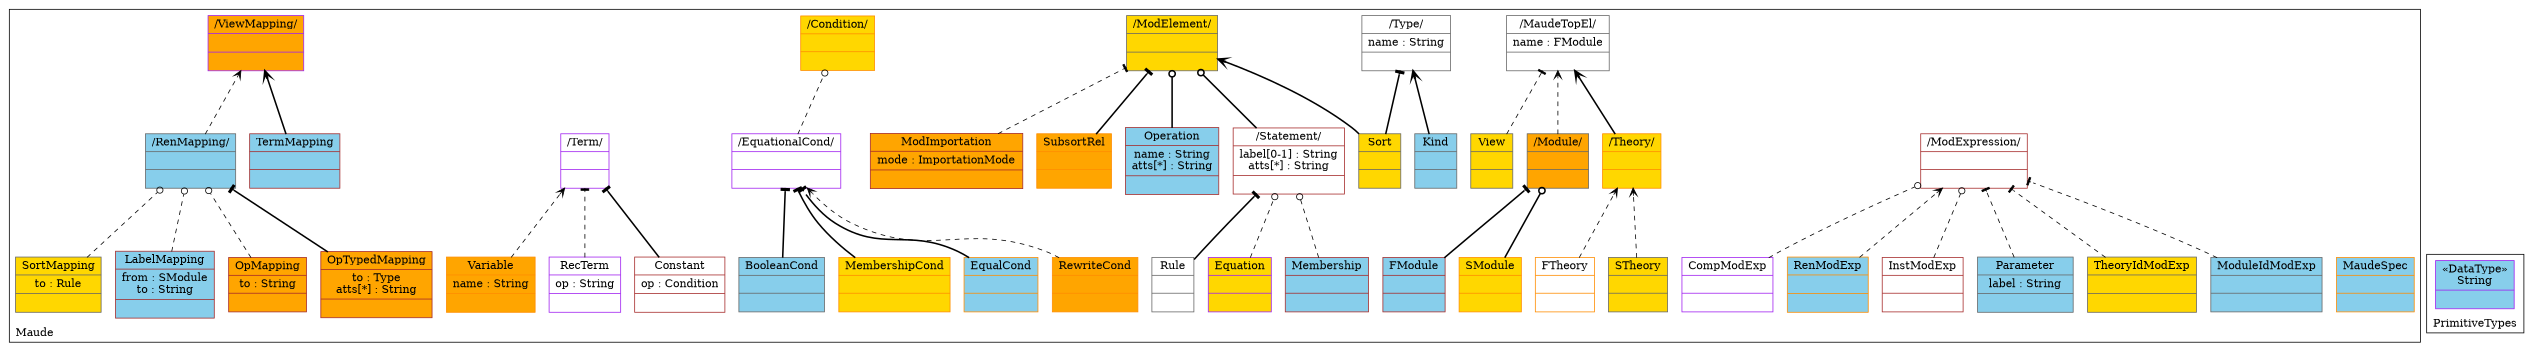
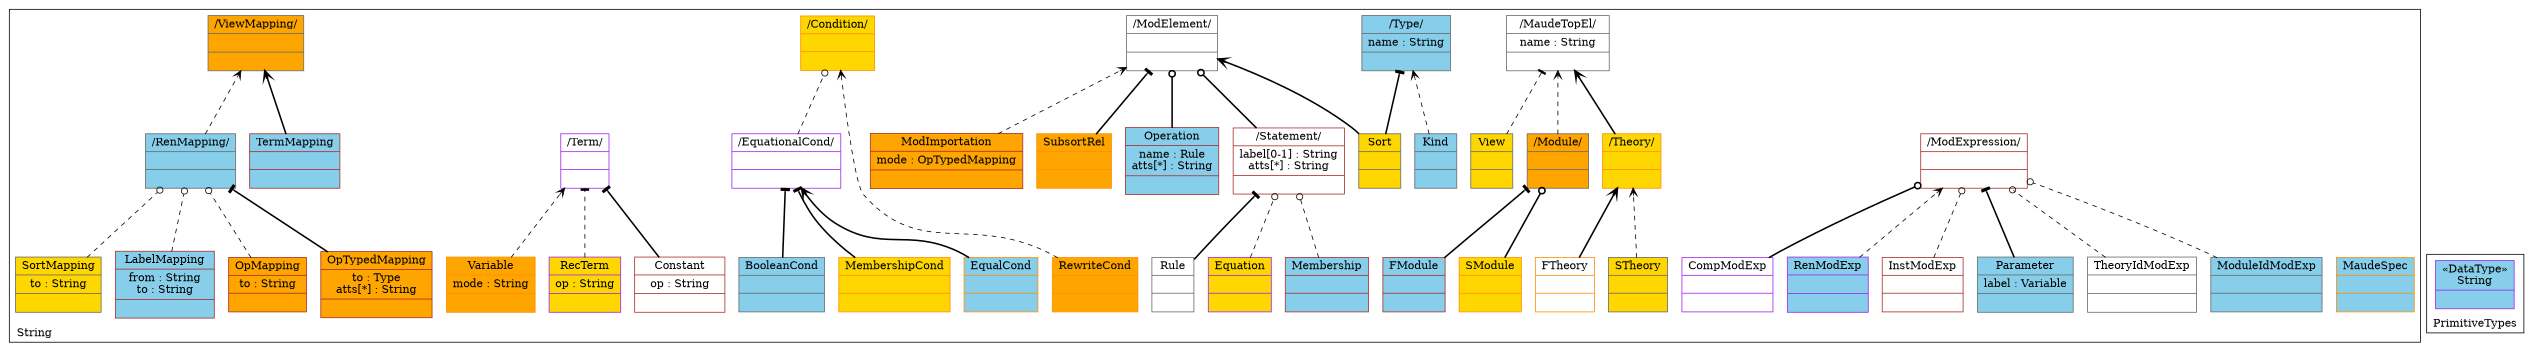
node "/MaudeTopEl/": text "name : FModule" -> "name : String"
node "/ViewMapping/": color purple -> gray40
node "/ModElement/": fillcolor gold -> white
node "/Type/": fillcolor white -> skyblue
edge "ModImportation" -> "/ModElement/": arrowhead tee -> vee
edge "Kind" -> "/Type/": style bold -> dashed
node "Operation": text "name : String" -> "name : Rule"
node "ModImportation": text "mode : ImportationMode" -> "mode : OpTypedMapping"
edge "ModuleIdModExp" -> "/ModExpression/": arrowhead tee -> odot
edge "CompModExp" -> "/ModExpression/": style dashed -> bold
edge "TheoryIdModExp" -> "/ModExpression/": arrowhead tee -> odot
edge "Parameter" -> "/ModExpression/": style dashed -> bold
edge "FTheory" -> "/Theory/": style dashed -> bold
edge "EqualCond" -> "/EquationalCond/": arrowhead tee -> vee
edge "RewriteCond" -> "/EquationalCond/": now "RewriteCond" -> "/Condition/"
node "LabelMapping": text "from : SModule" -> "from : String"
node "SortMapping": text "to : Rule" -> "to : String"
node "Variable": text "name : String" -> "mode : String"
node "Constant": text "op : Condition" -> "op : String"
node "Parameter": text "label : String" -> "label : Variable"
node "RecTerm": fillcolor white -> gold
node "RenModExp": color darkorange -> purple
node "TheoryIdModExp": fillcolor gold -> white
cluster "Maude": label "Maude" -> "String"
